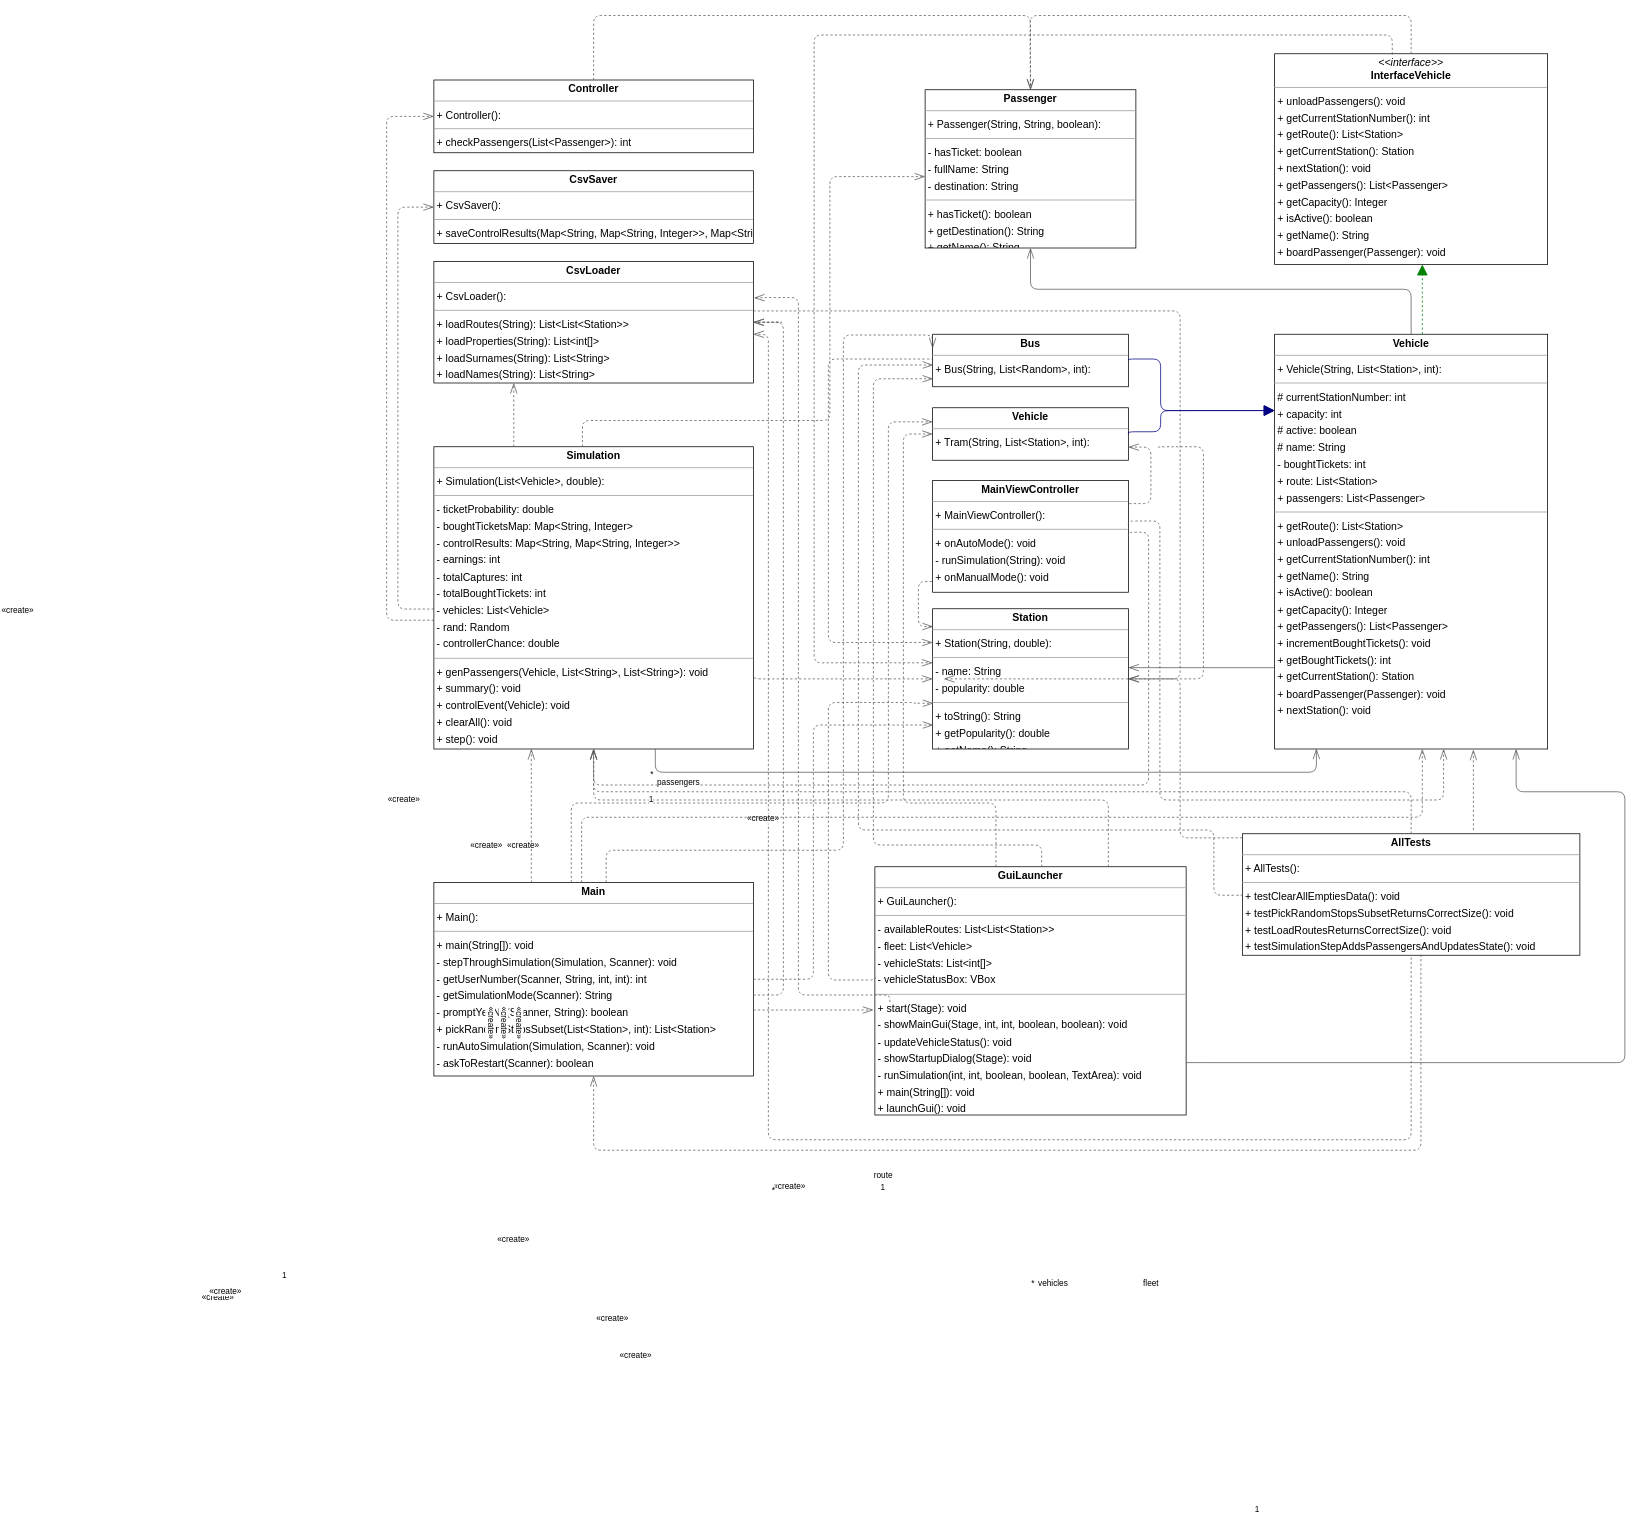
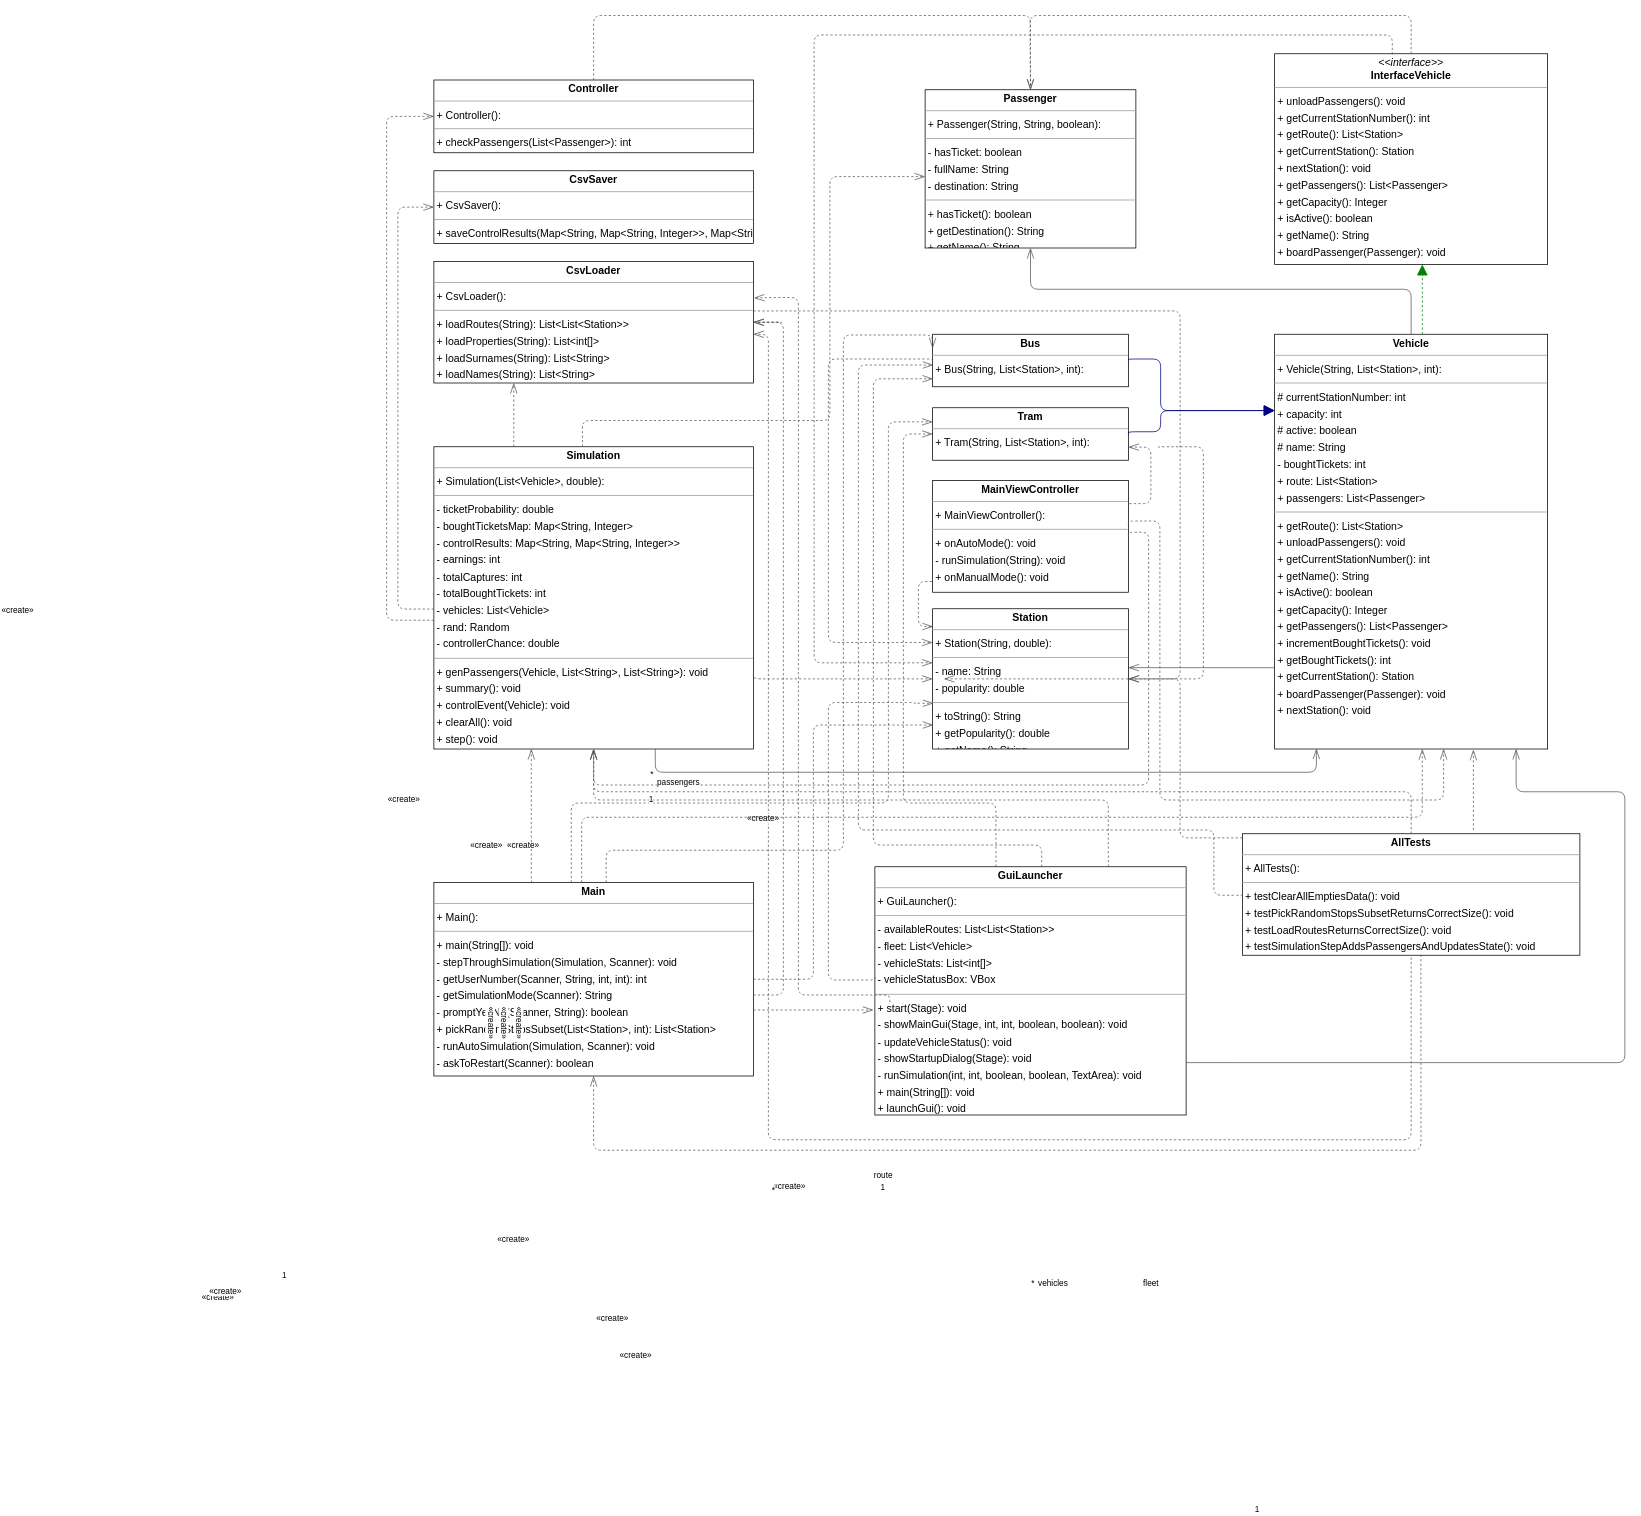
node "Bus + Bus(String, List<Random>, int):": label "Bus + Bus(String, List<Random>, int):" -> "Bus + Bus(String, List<Station>, int):"
node "Vehicle + Tram(String, List<Station>, int):": label "Vehicle + Tram(String, List<Station>, int):" -> "Tram + Tram(String, List<Station>, int):"
